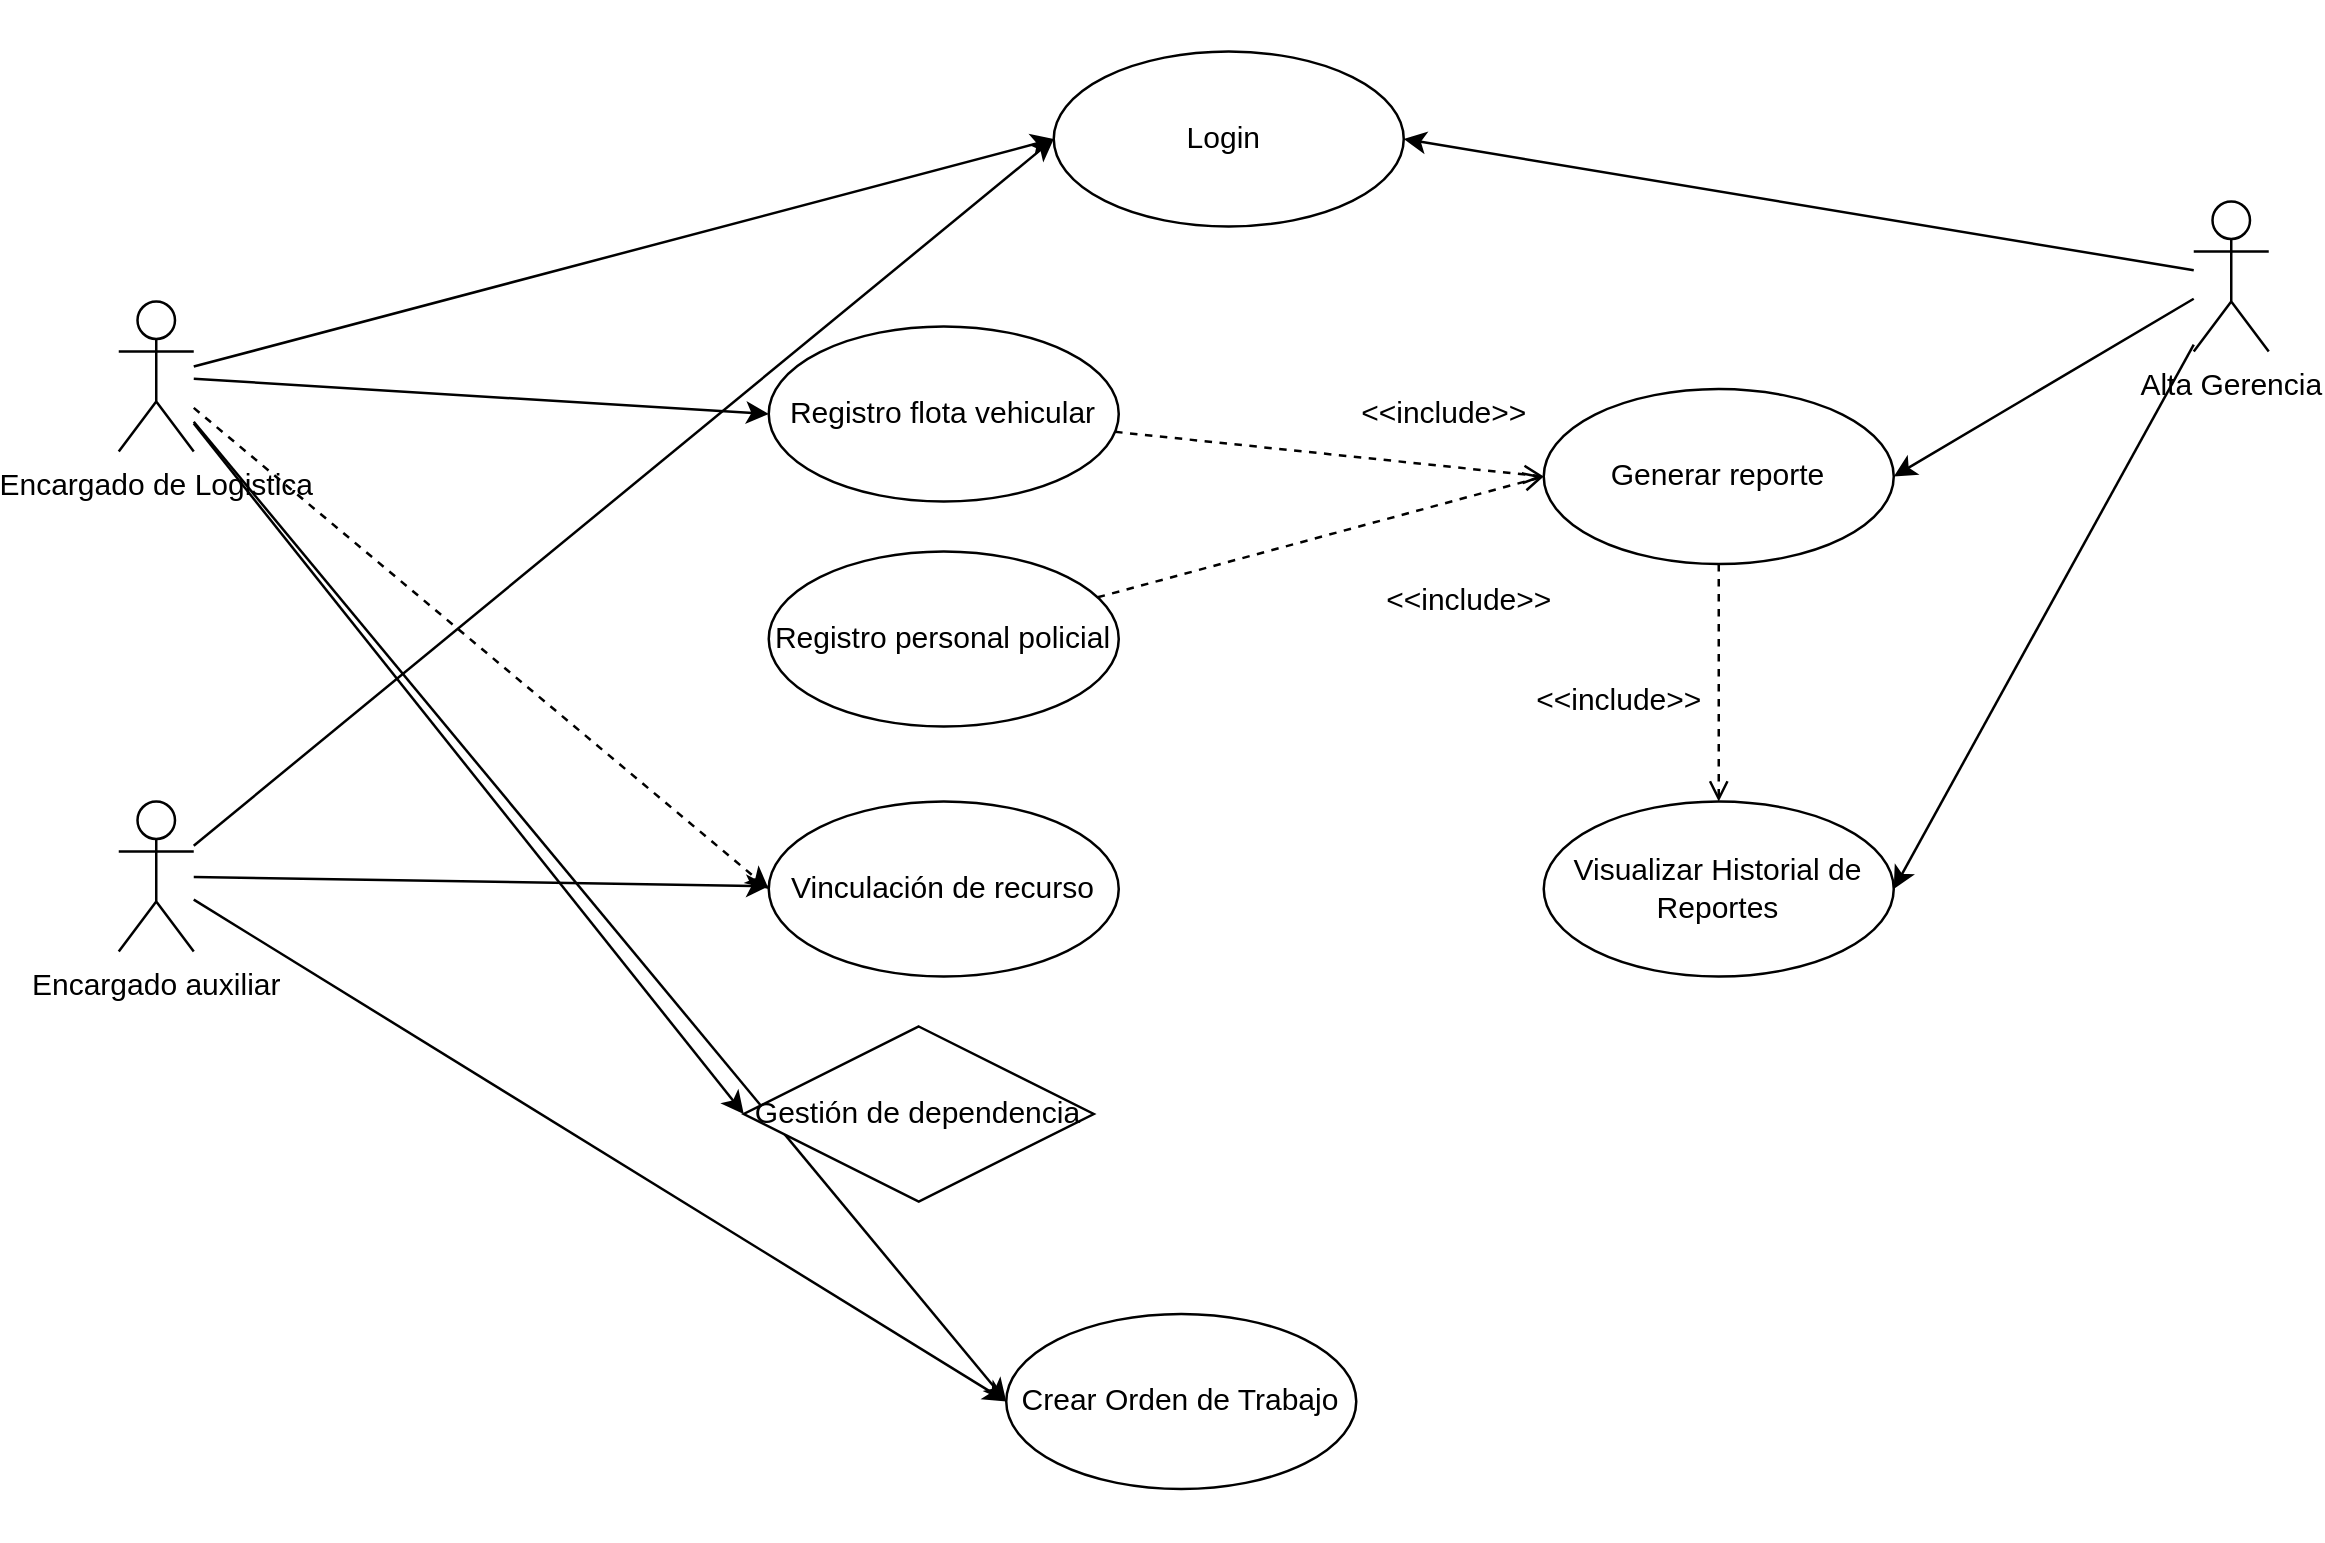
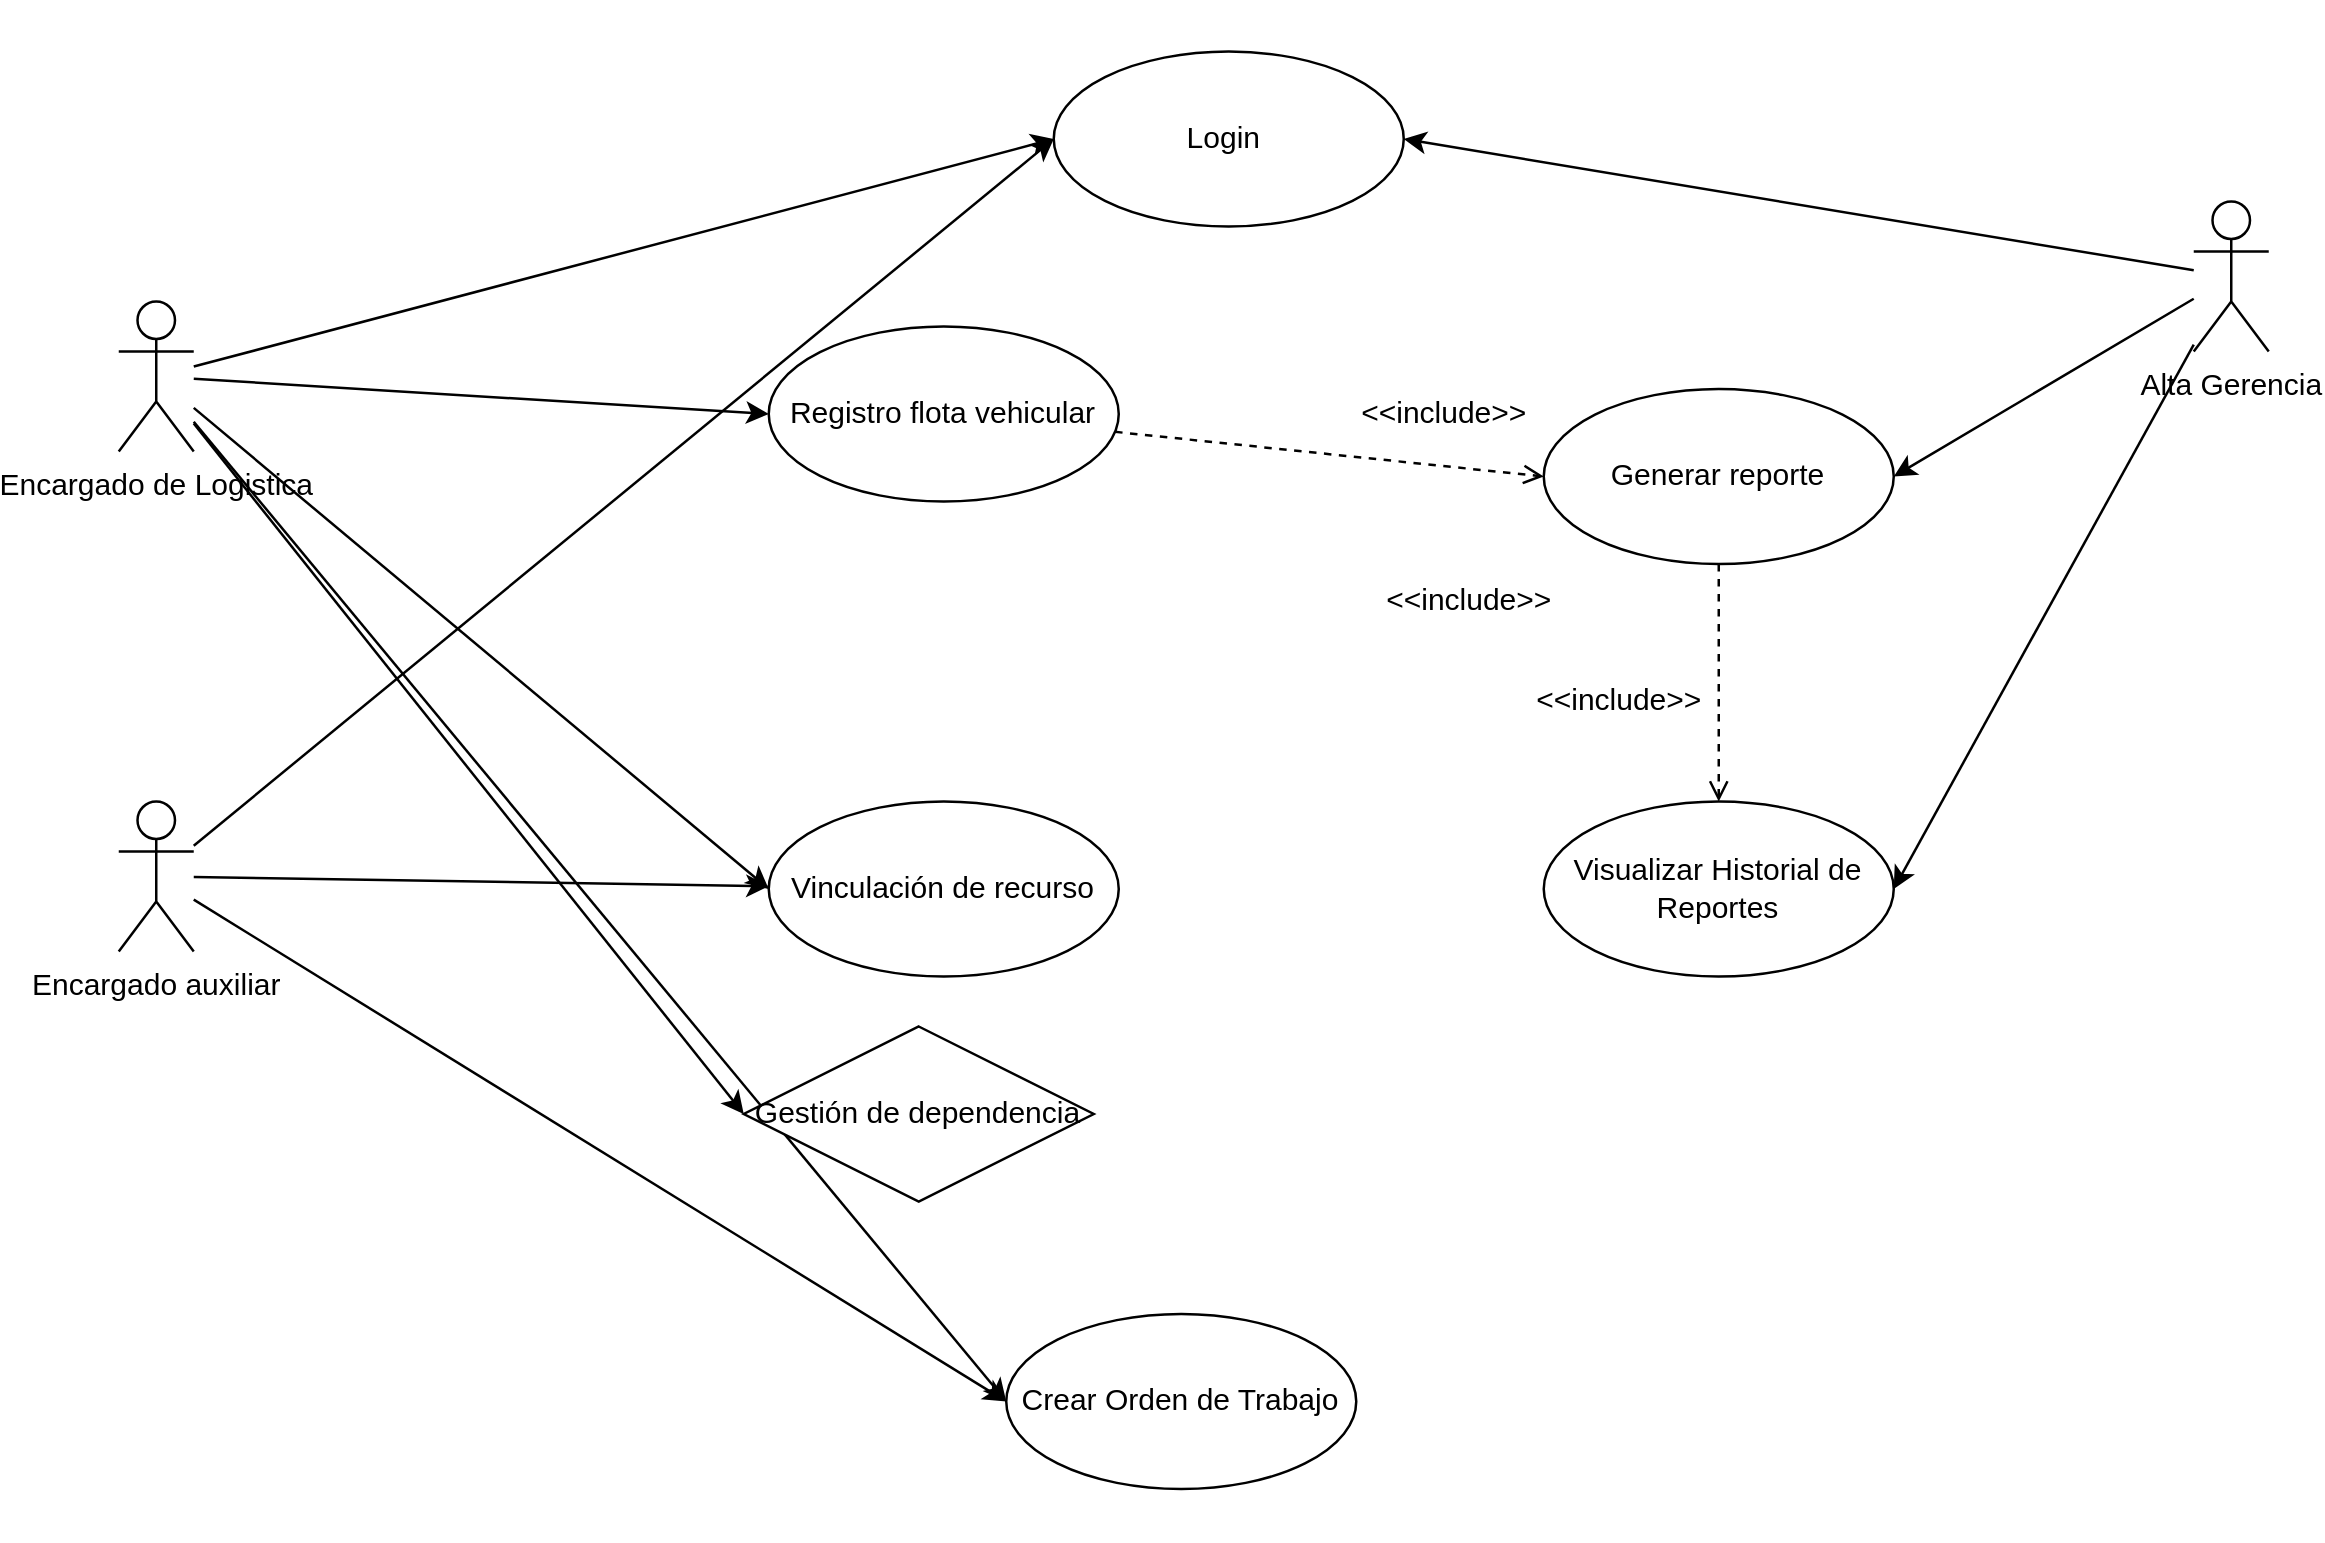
edge "Registro personal policial" -> "Generar reporte": removed
node "Registro personal policial": removed
edge "Encargado de Logistica" -> "Vinculación de recurso": style dashed -> solid
